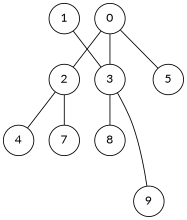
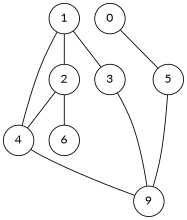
edge "0" -- "2": now "1" -- "2"
edge "0" -- "3": removed
edge "1" -- "4": added
node "7": label "7" -> "6"
node "8": removed
edge "5" -- "9": added
edge "4" -- "9": added
